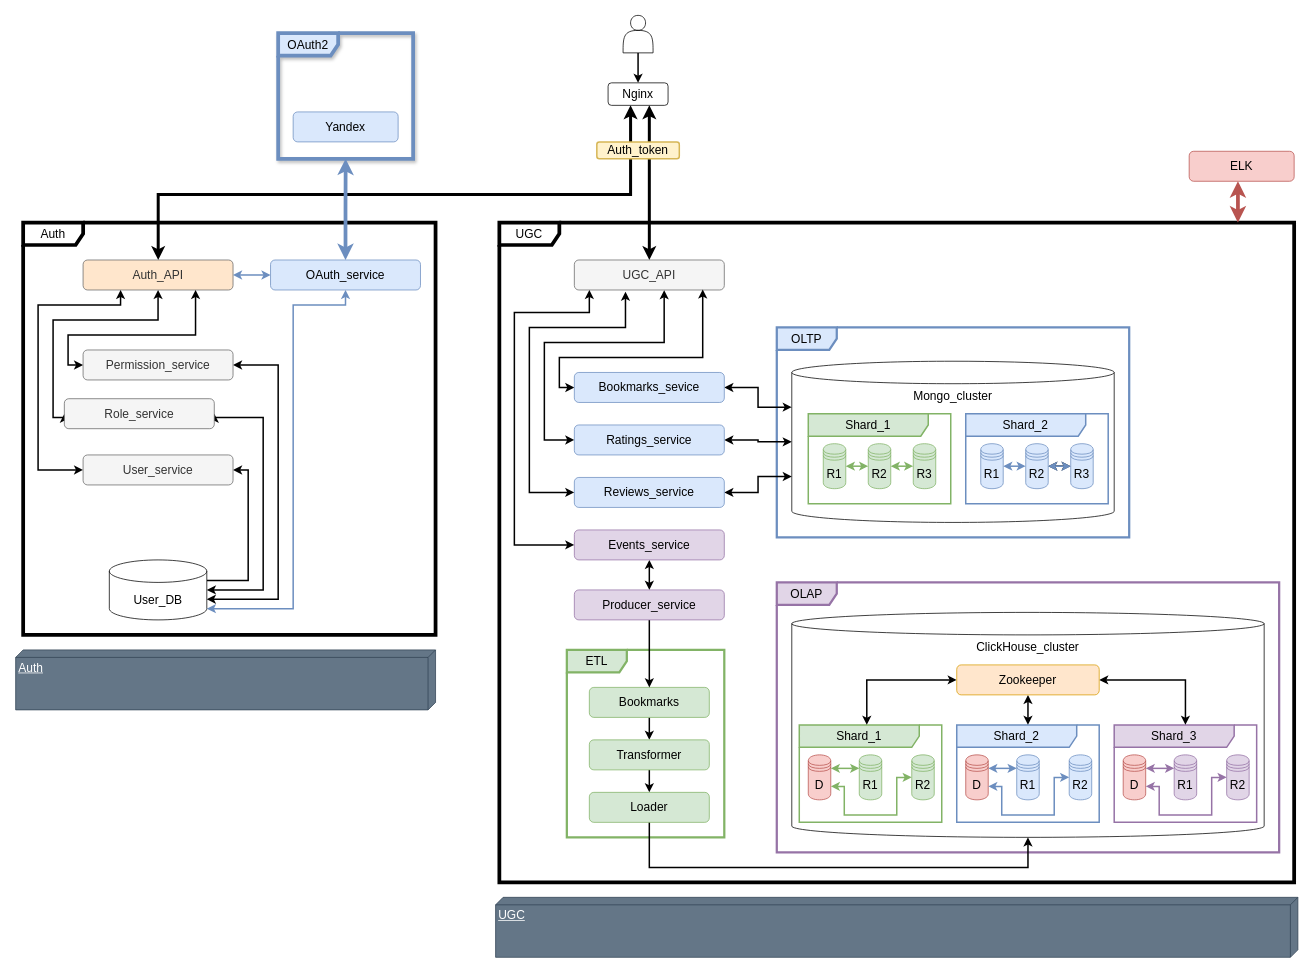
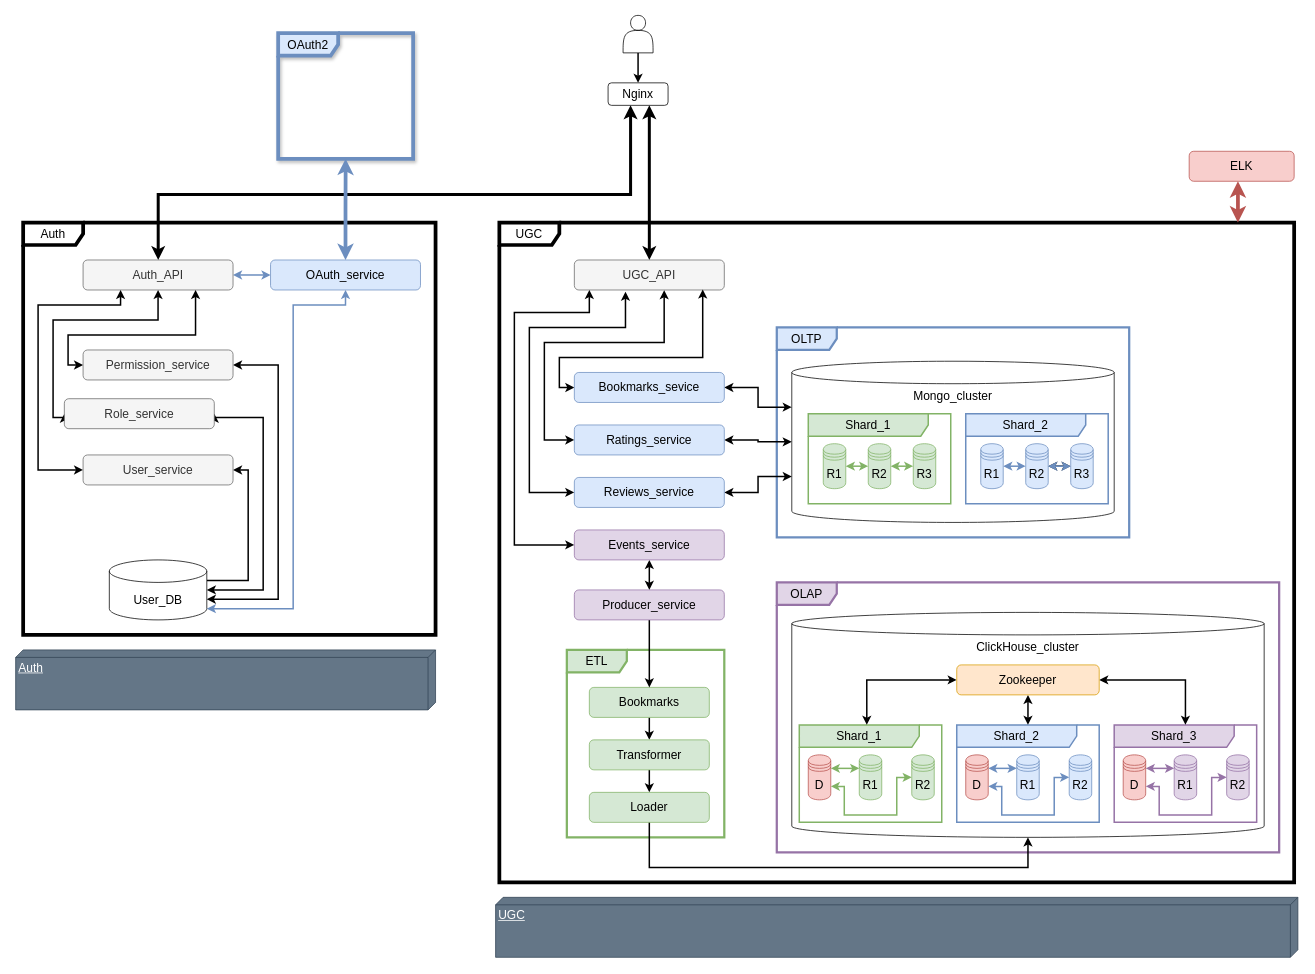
node "Yandex": removed
node "Auth_token": removed
node "Auth_API": fillcolor #ffe6cc -> #f5f5f5
